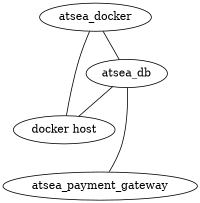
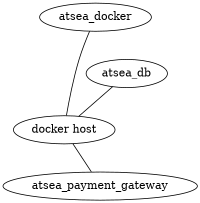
edge "atsea_docker" -- "atsea_db": removed
edge "atsea_db" -- "atsea_payment_gateway": now "docker host" -- "atsea_payment_gateway"
